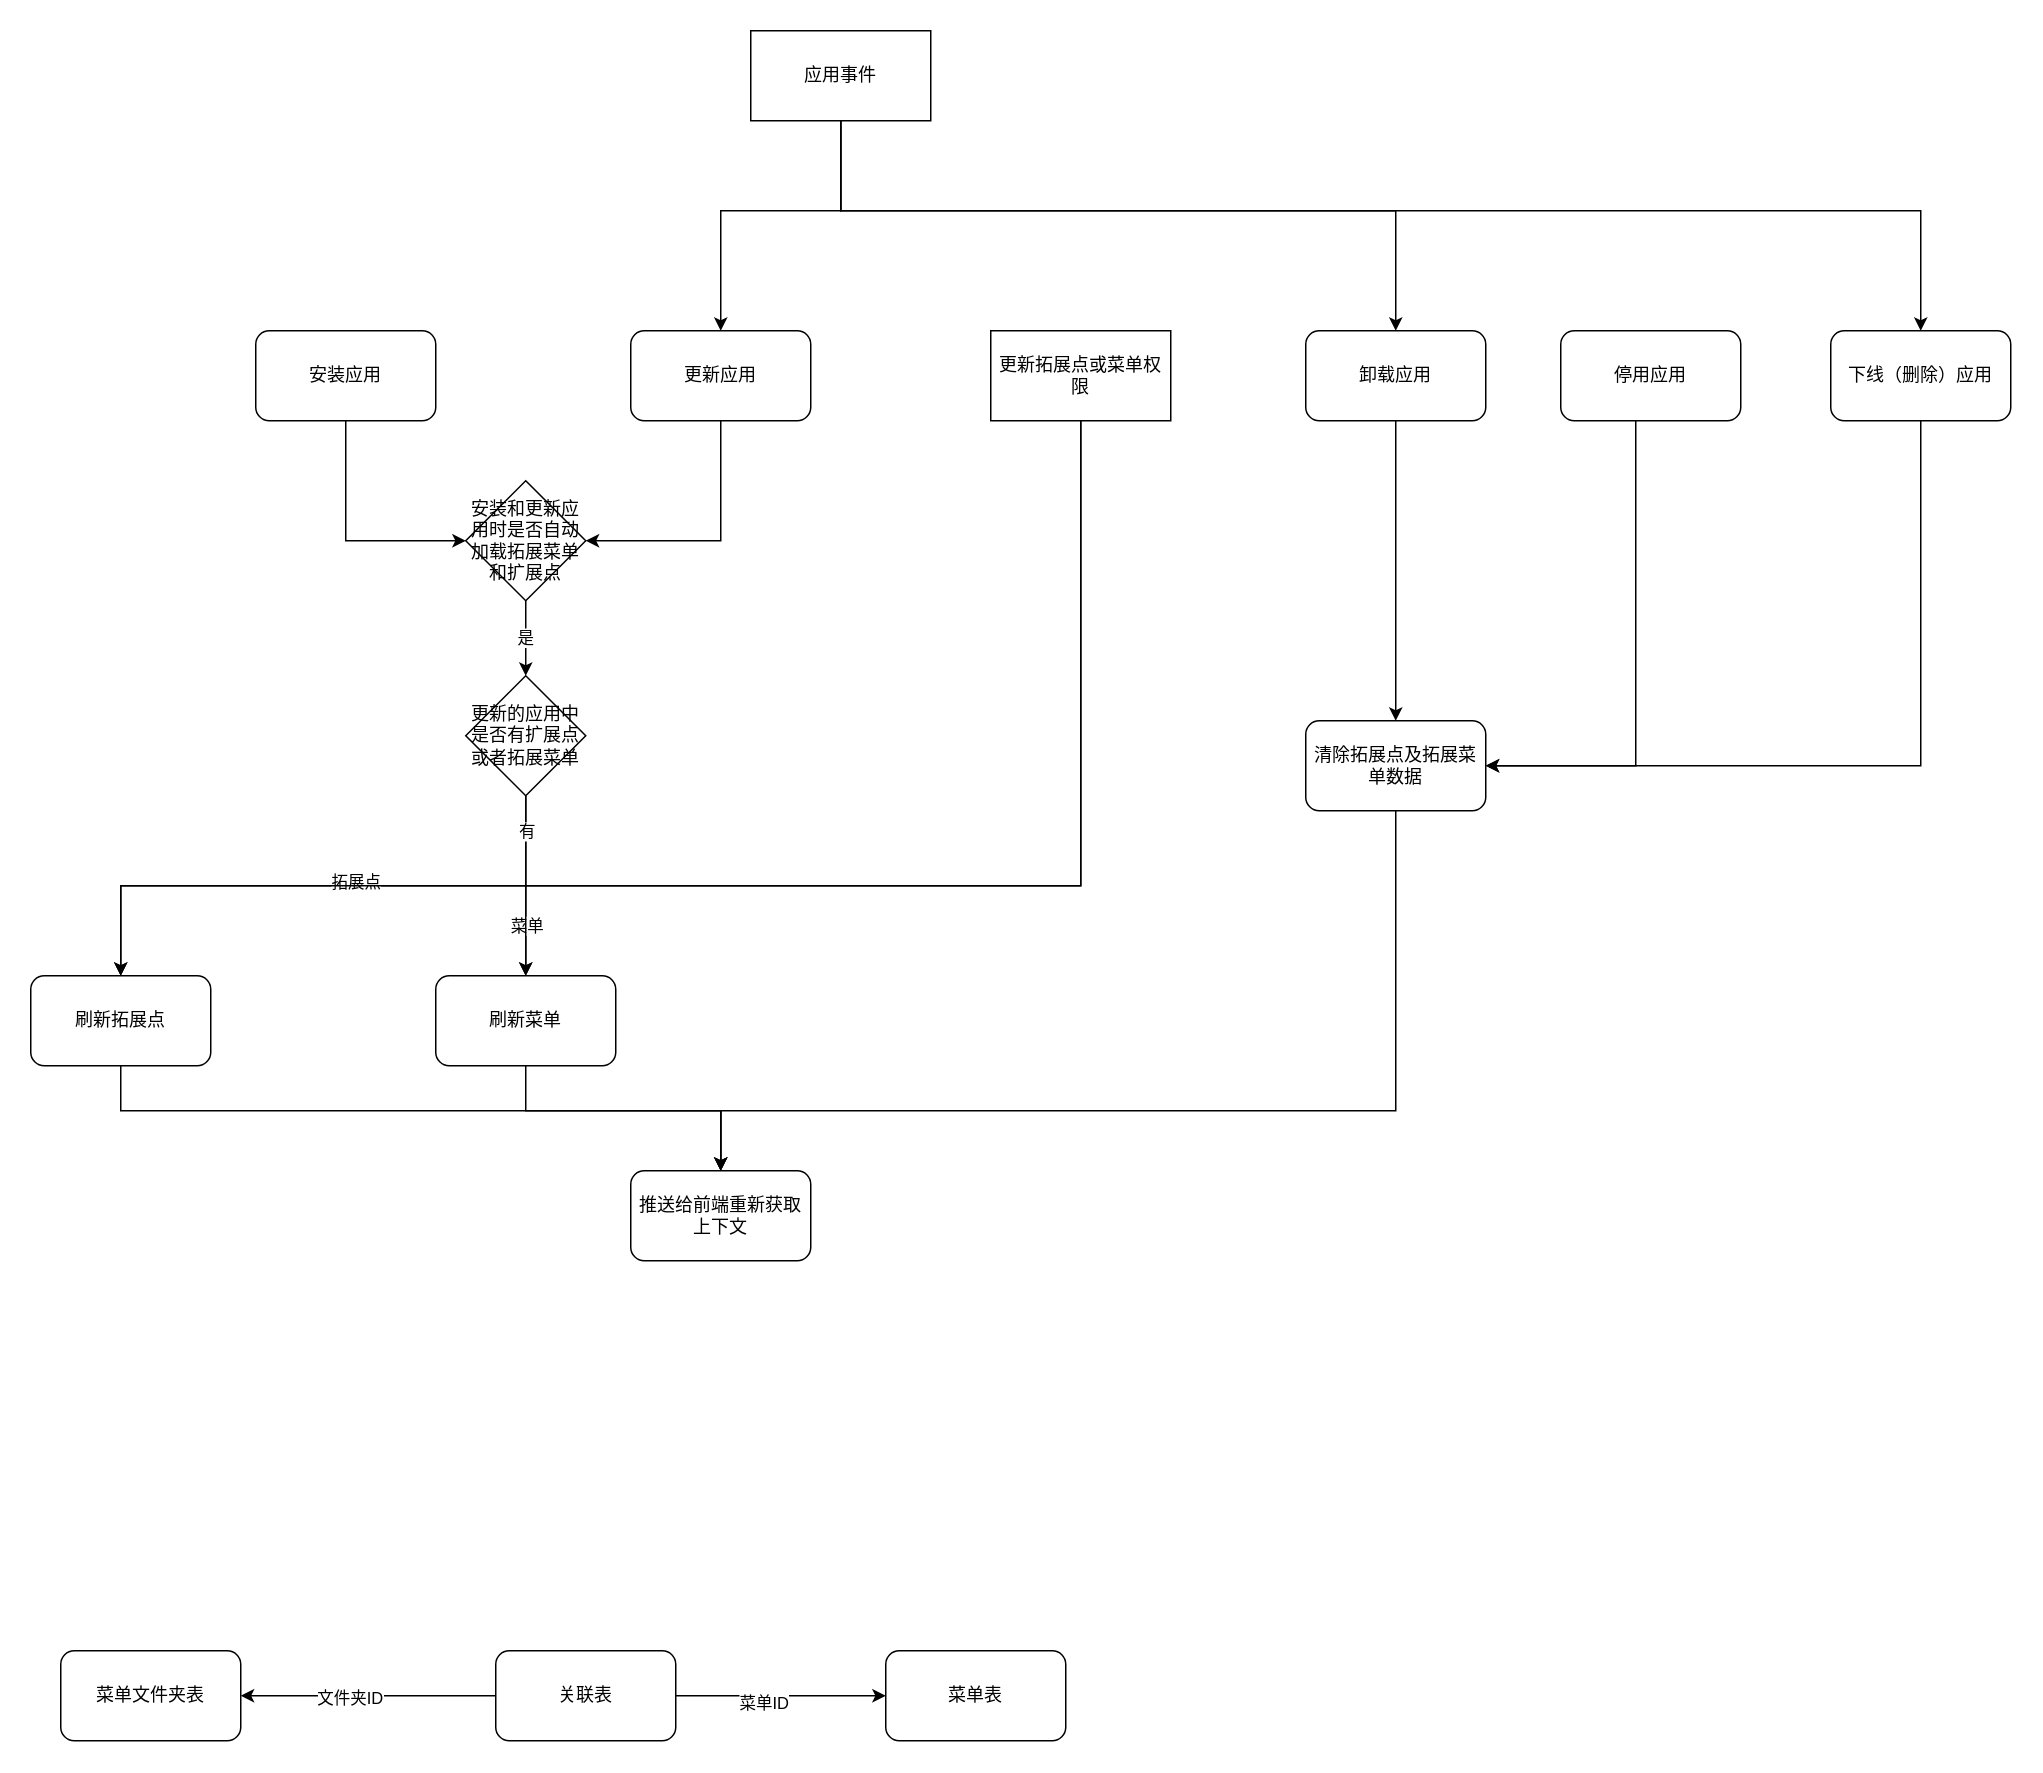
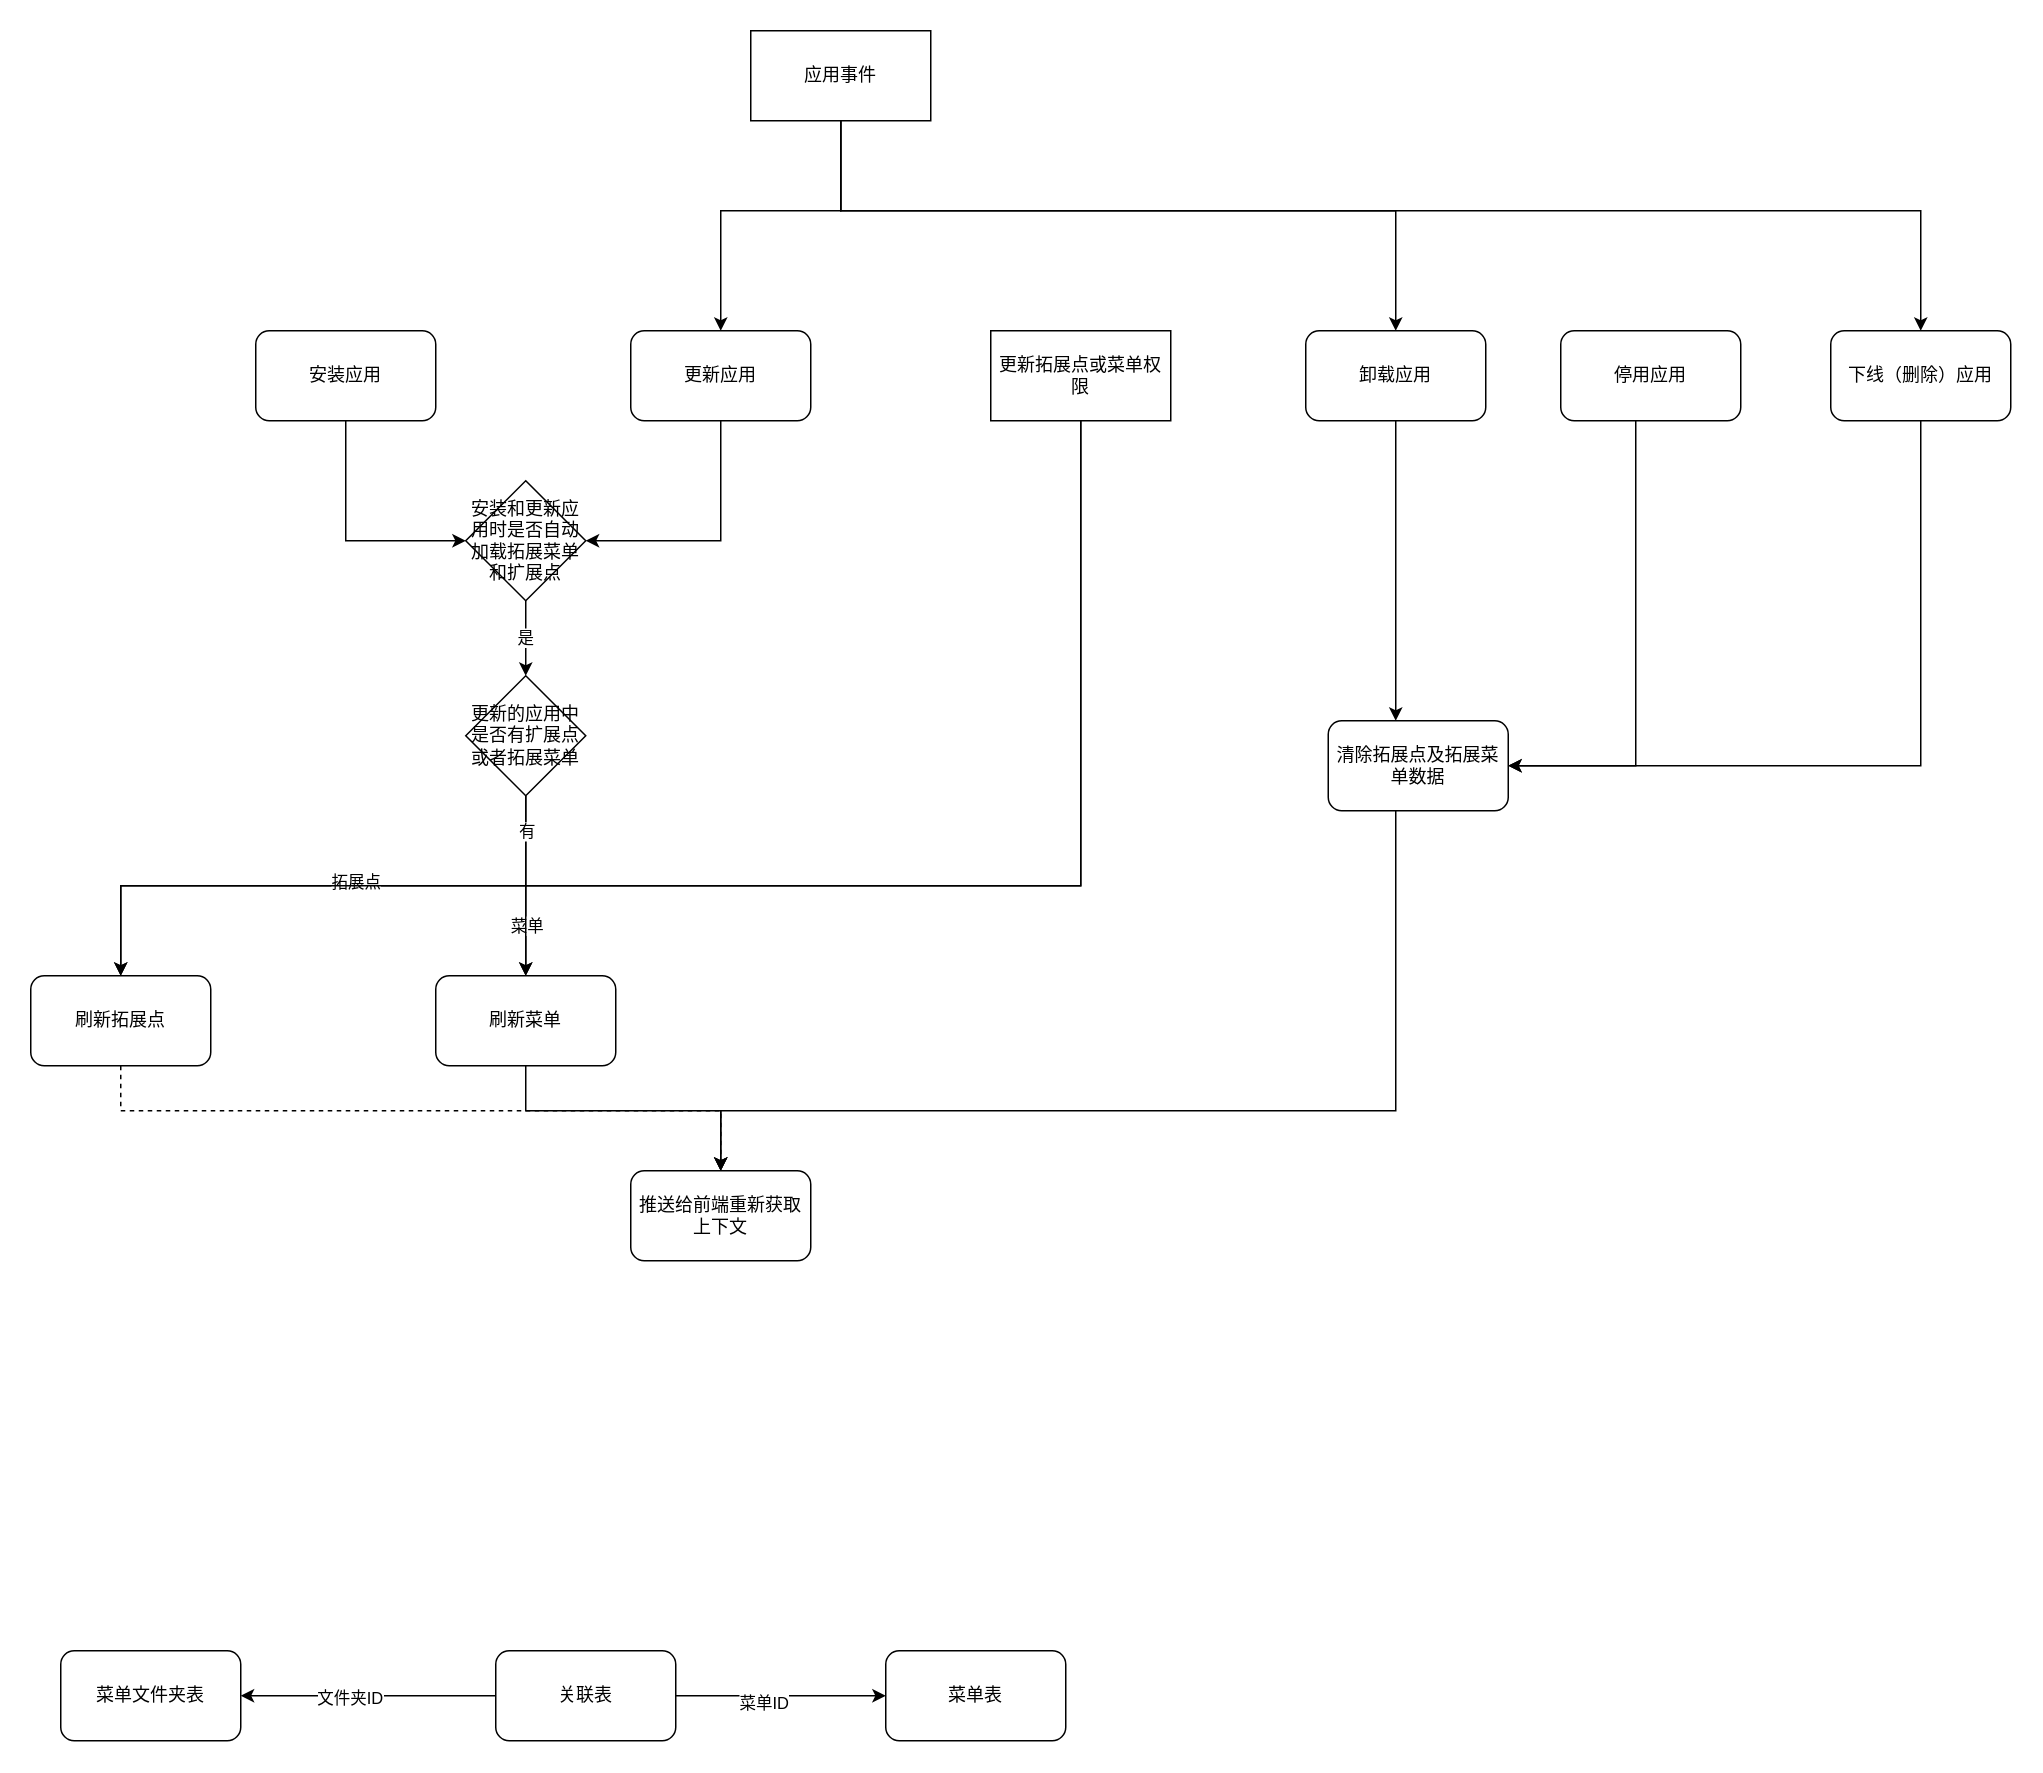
node "清除拓展点及拓展菜单数据": moved (1396, 766) -> (1418, 766)
edge "刷新拓展点" -> "推送给前端重新获取上下文": style solid -> dashed
